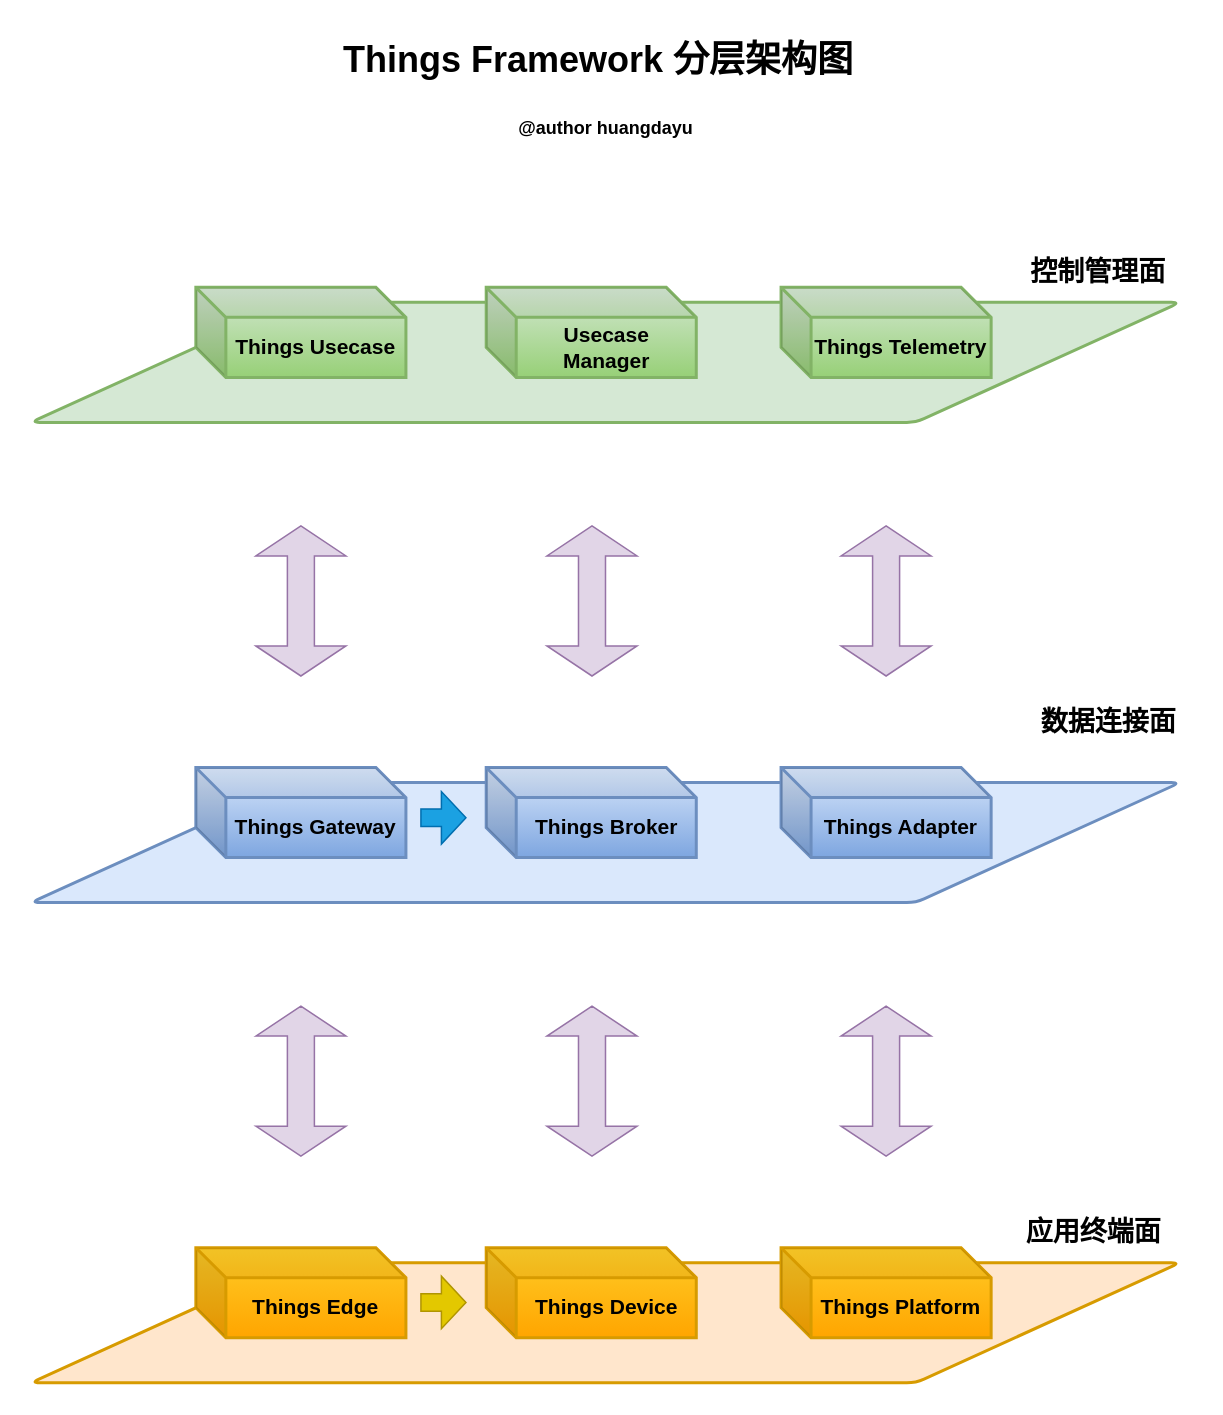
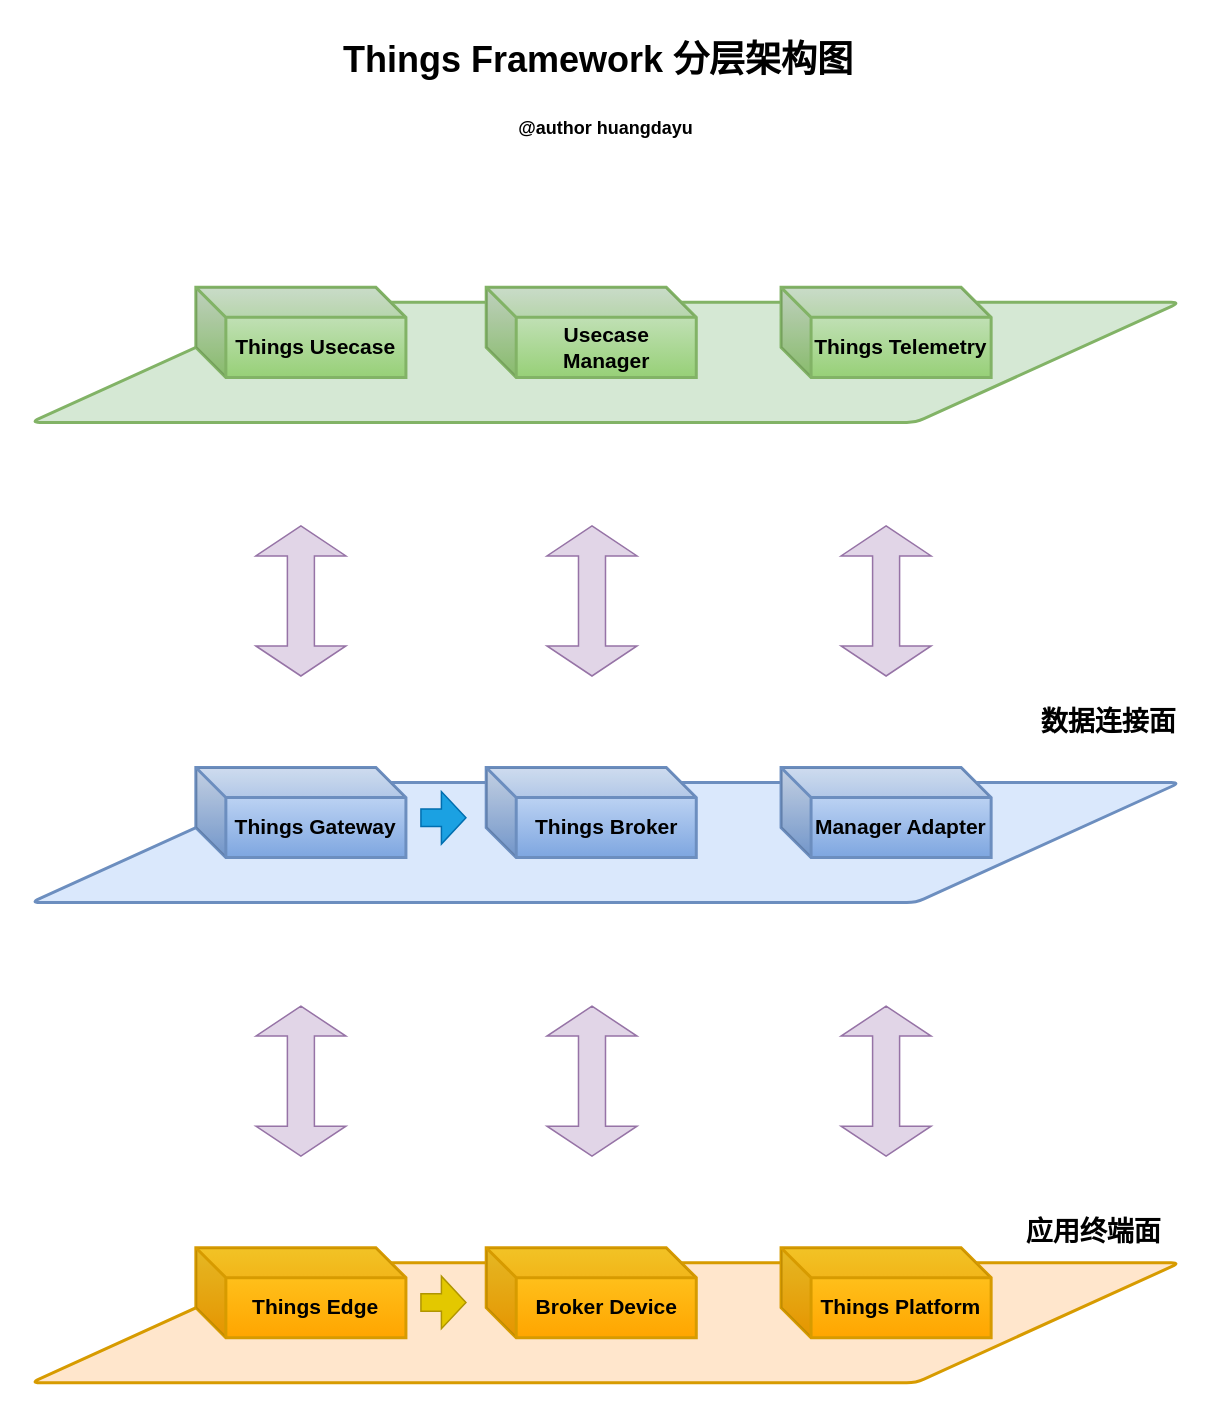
node "控制管理面": removed
node "Things Adapter": label "Things Adapter" -> "Manager Adapter"
node "Things Device": label "Things Device" -> "Broker Device"
